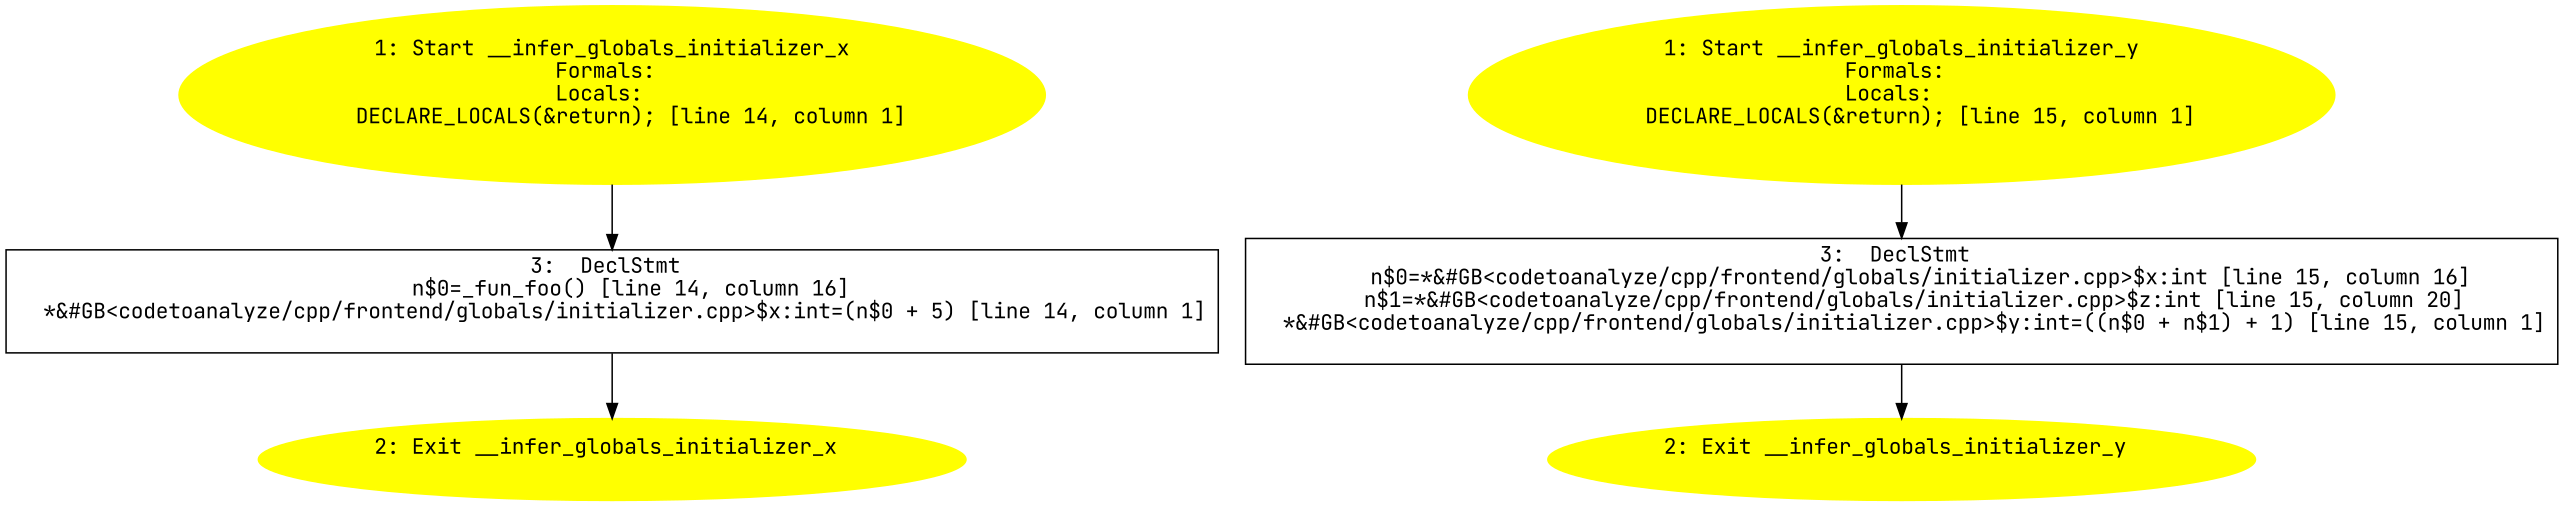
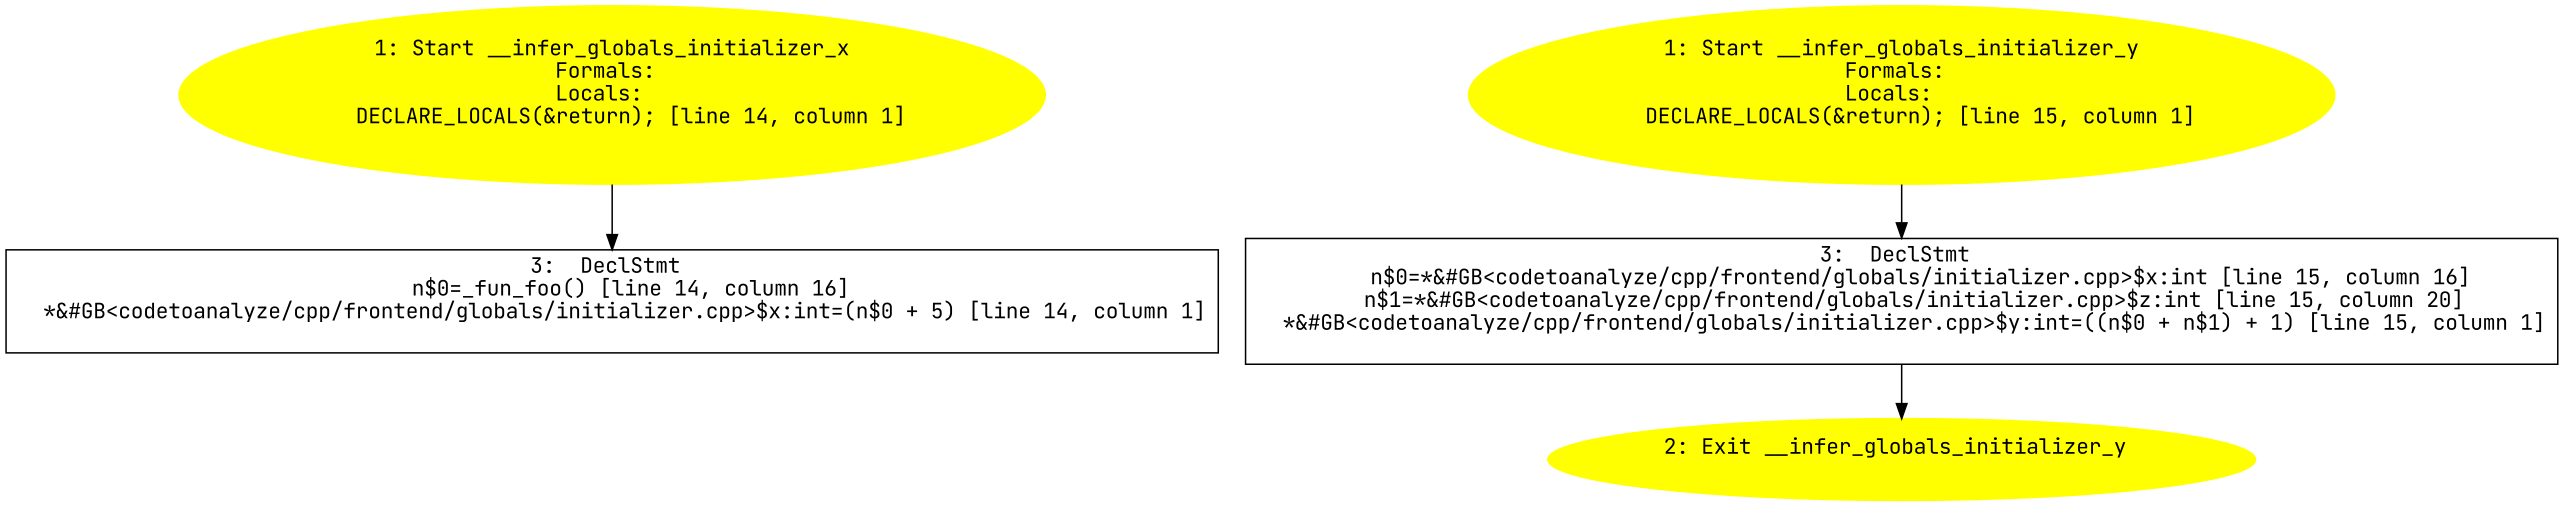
node "2: Exit __infer_globals_initializer_x": removed
